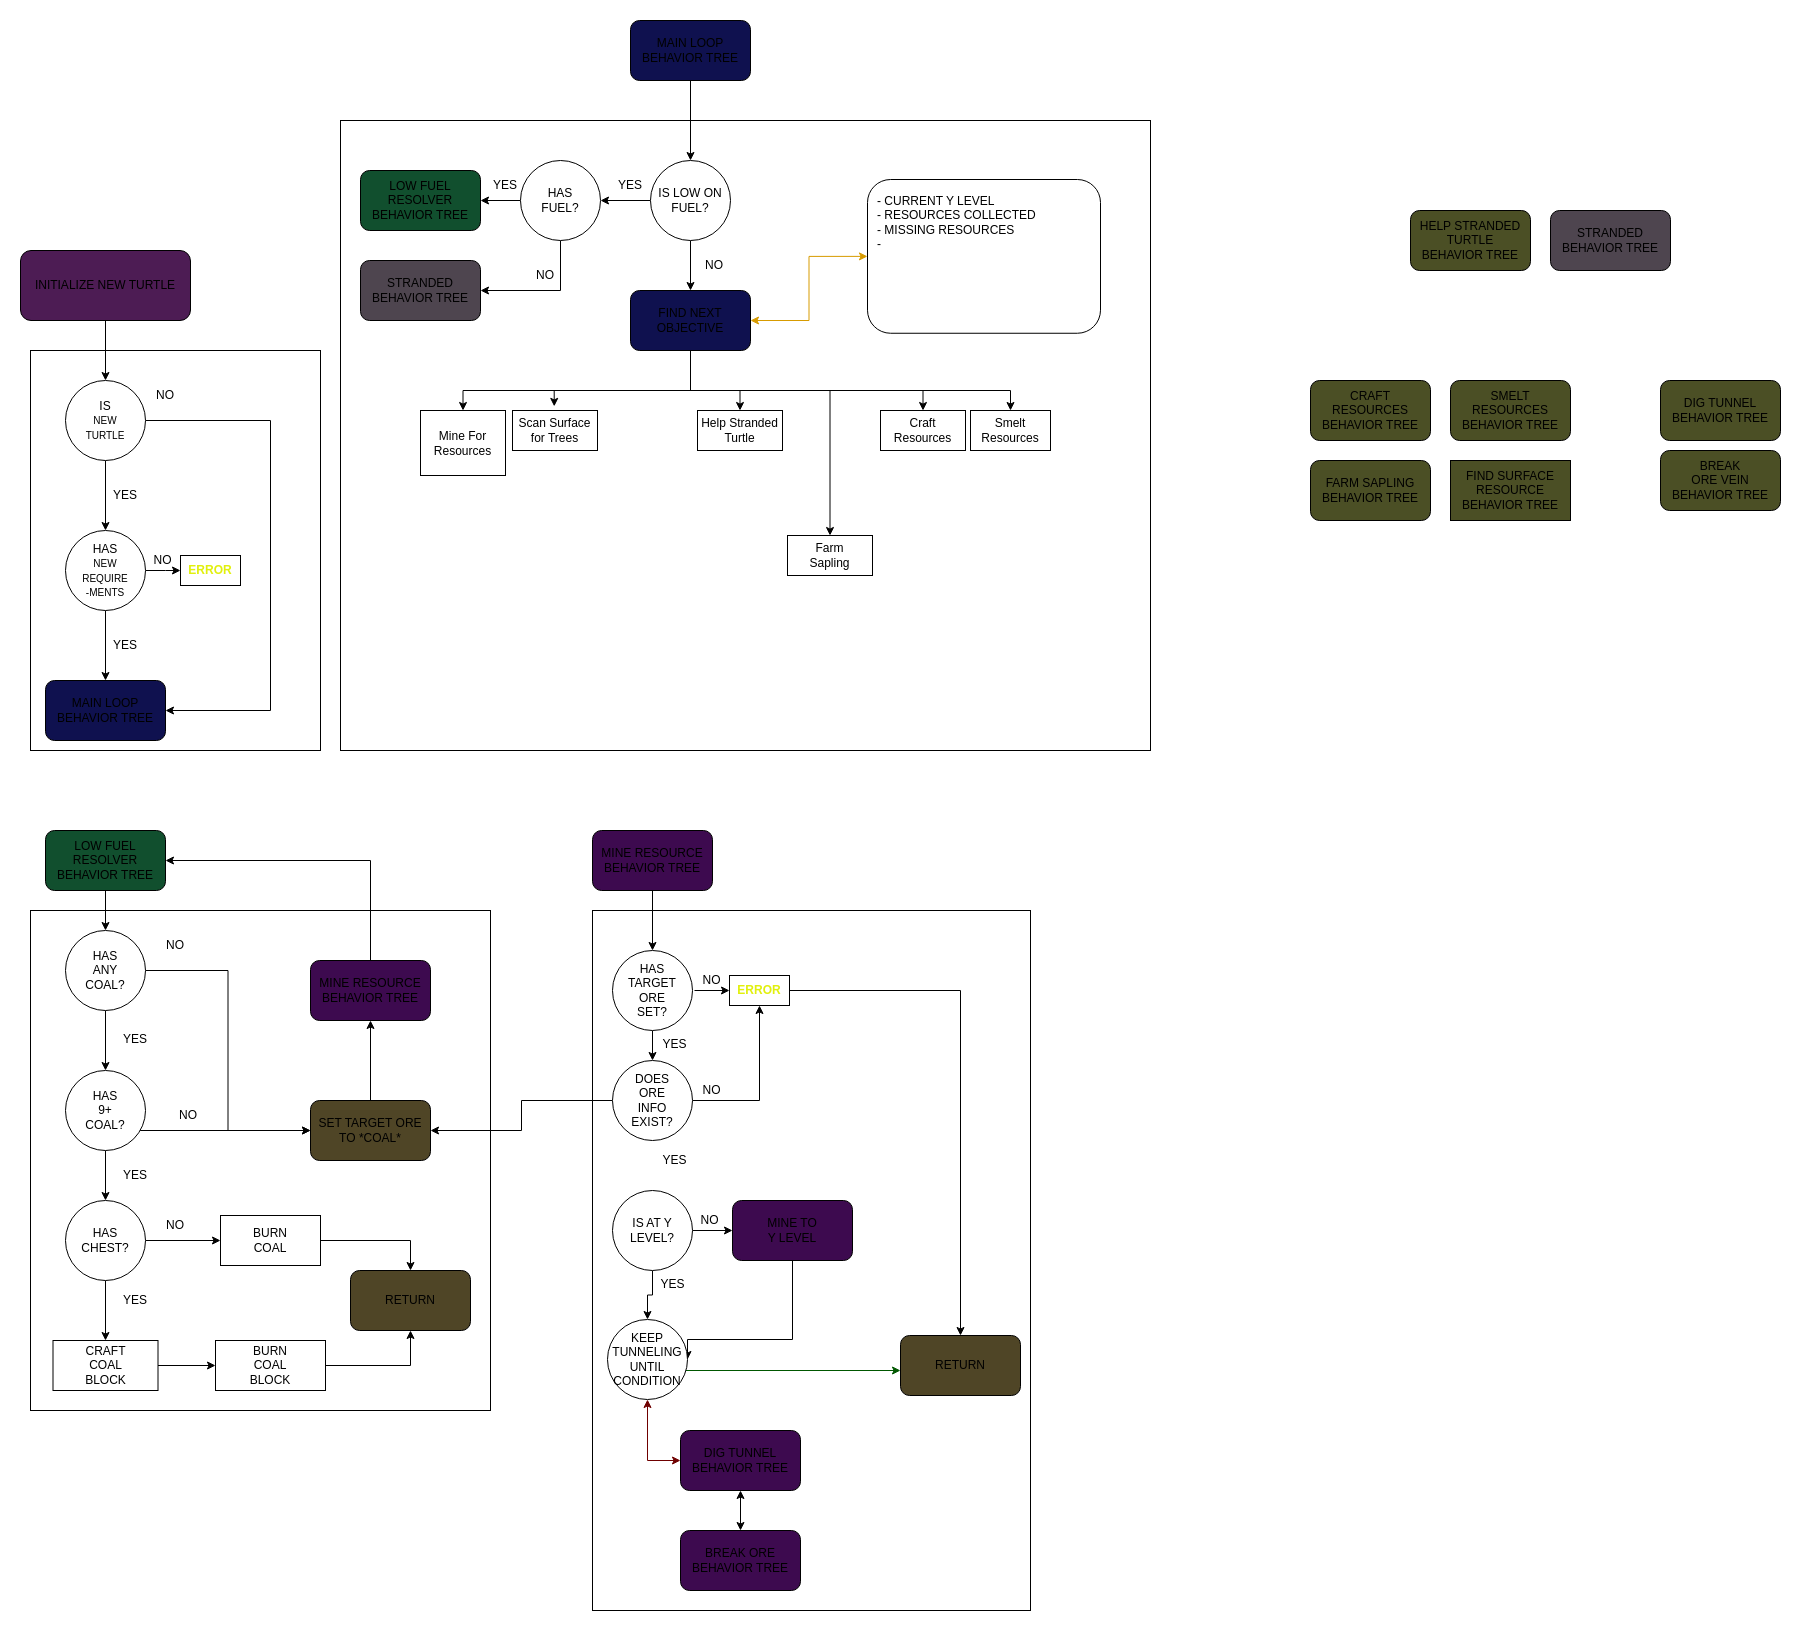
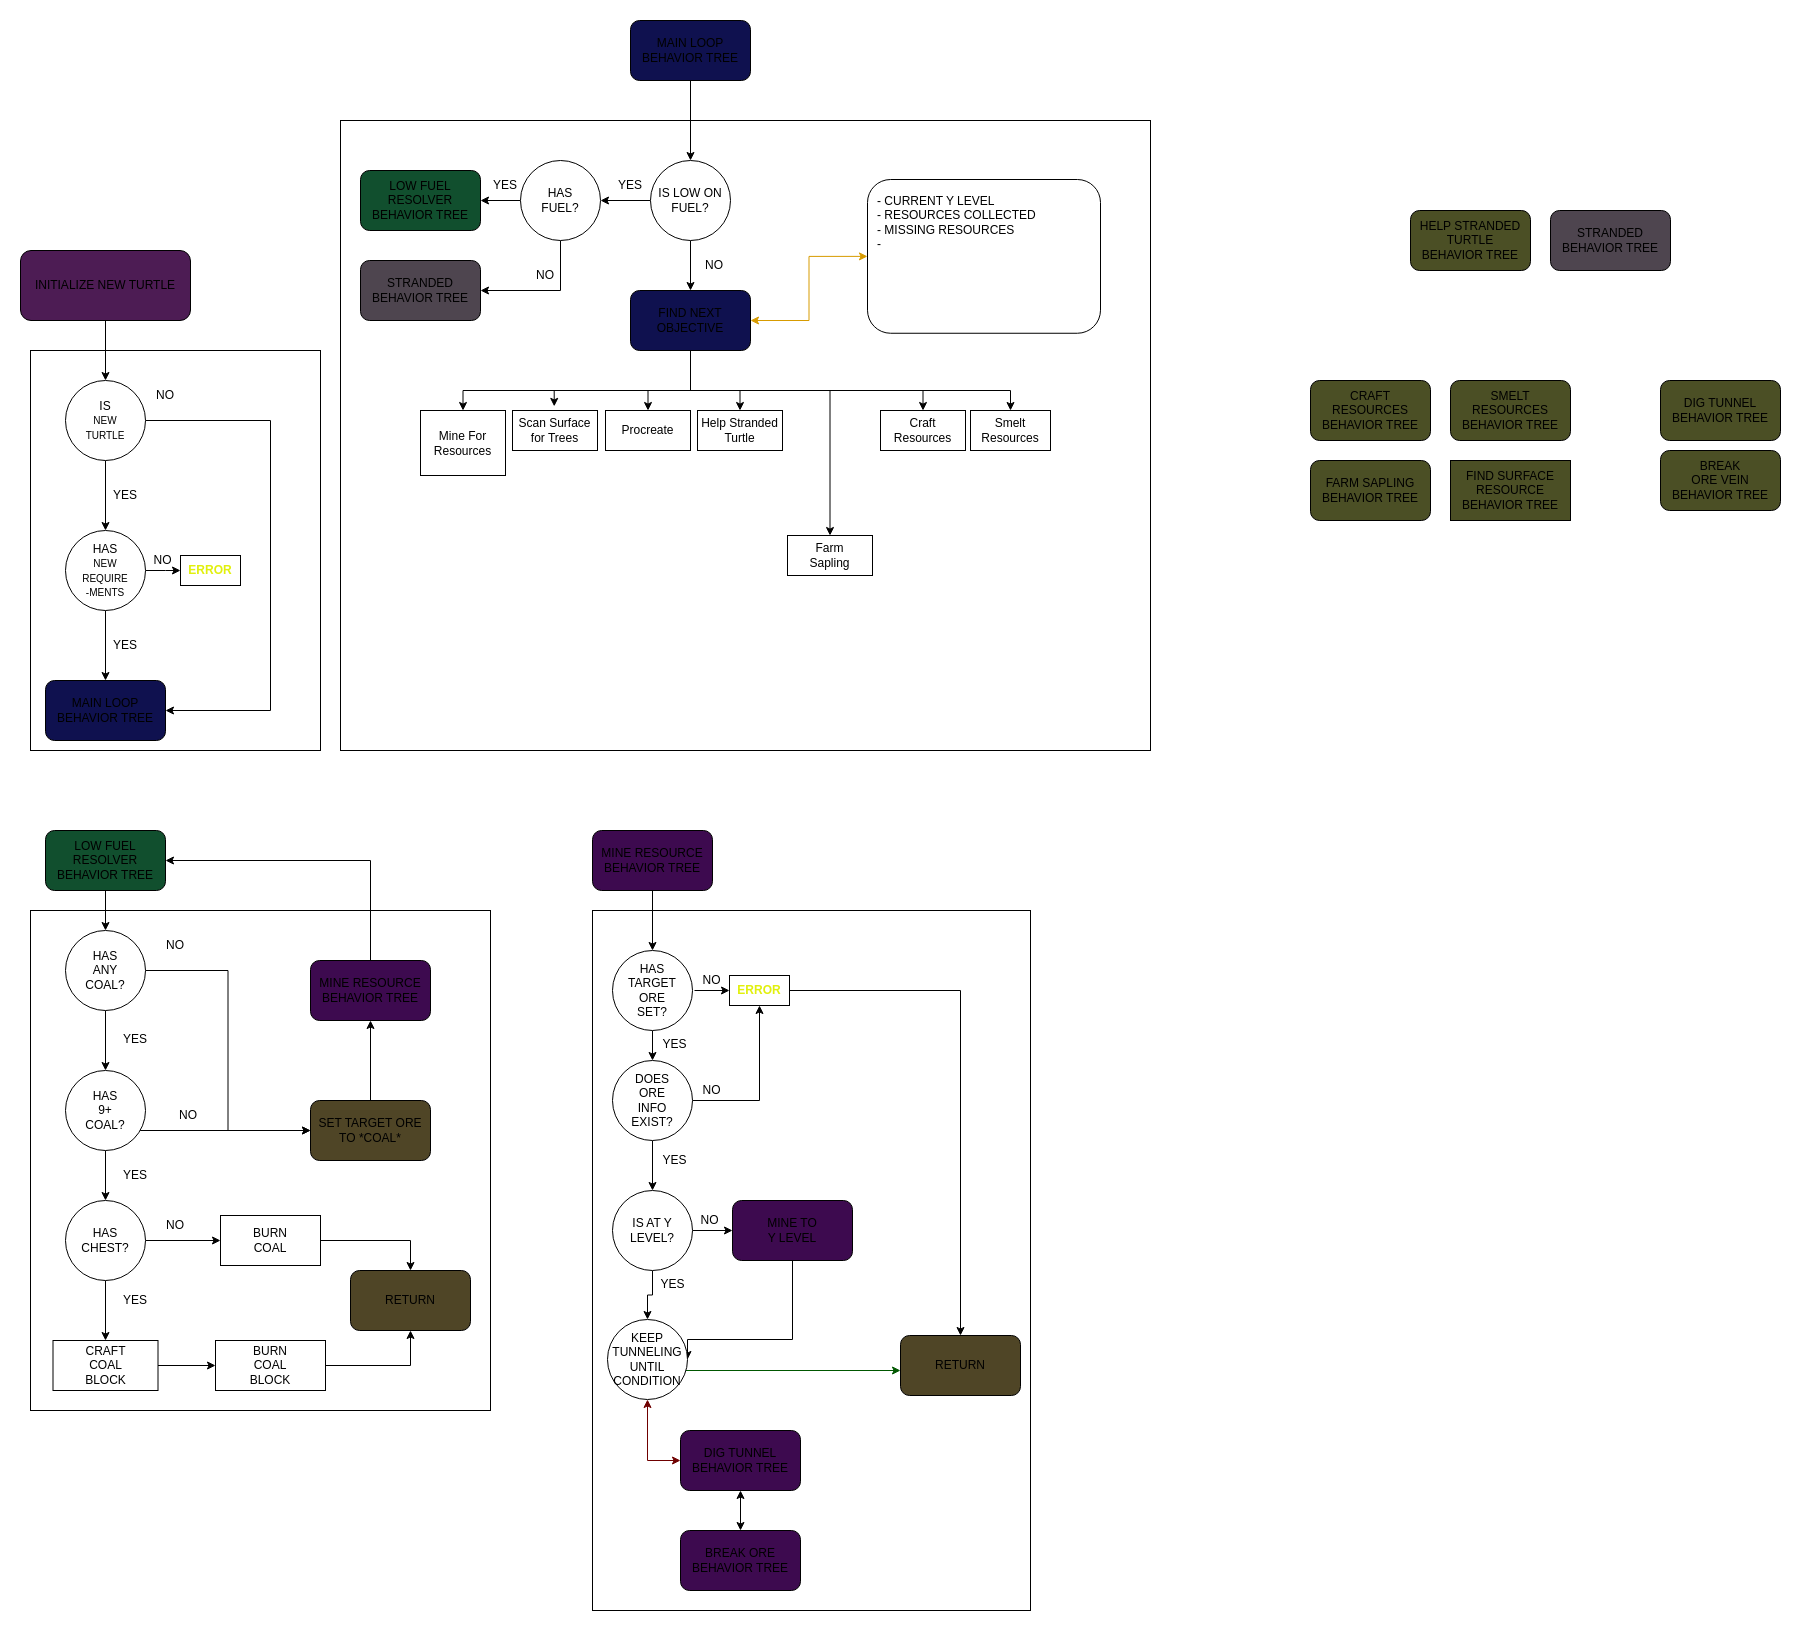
edge "FIND NEXT OBJECTIVE" -> "Procreate": added
node "Procreate": added
edge "DOES ORE INFO EXIST?" -> "SET TARGET ORE TO *COAL*": now "DOES ORE INFO EXIST?" -> "IS AT Y LEVEL?"
